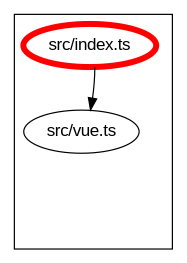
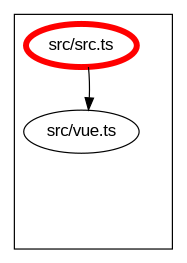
node "src/index.ts": label "src/index.ts" -> "src/src.ts"
